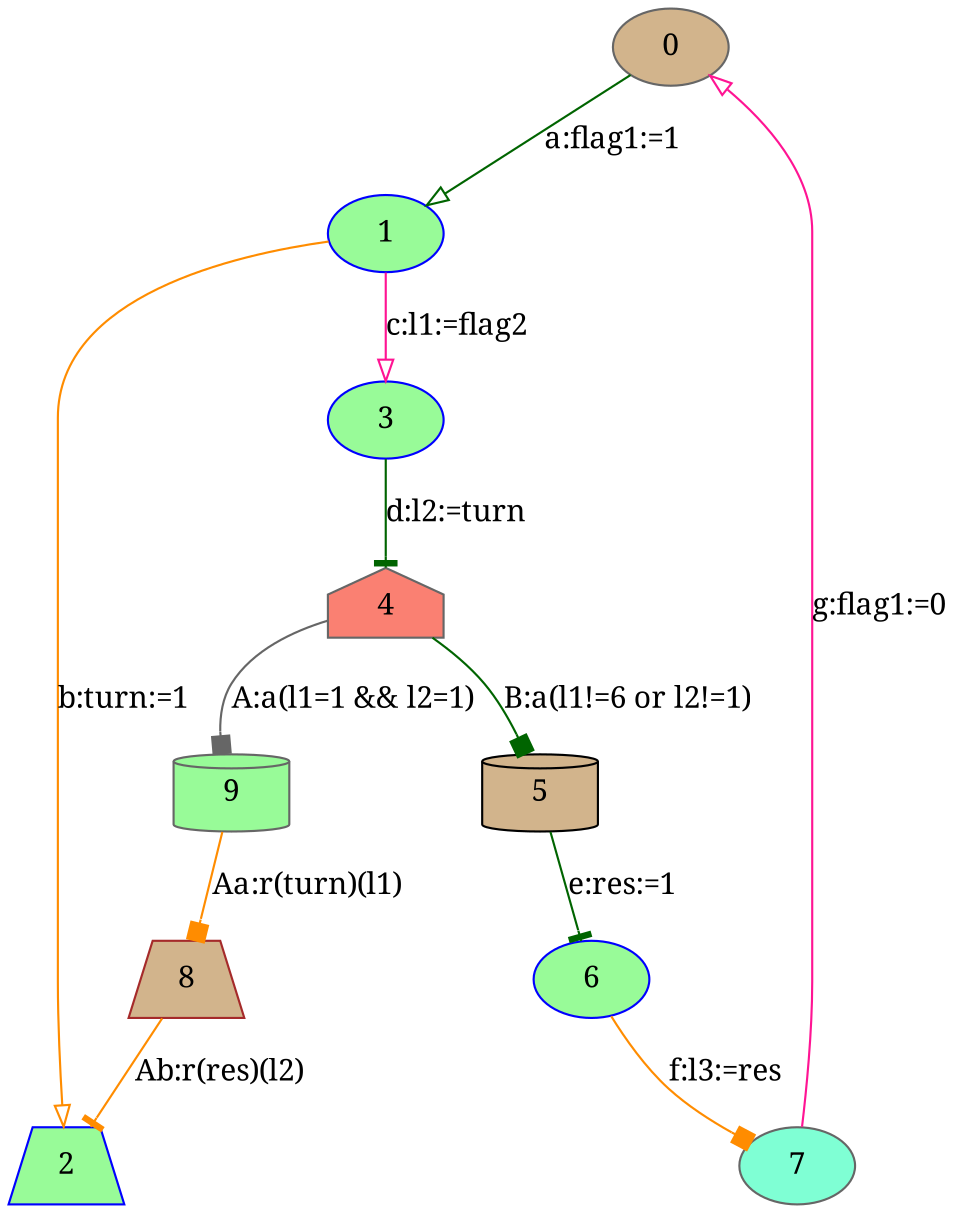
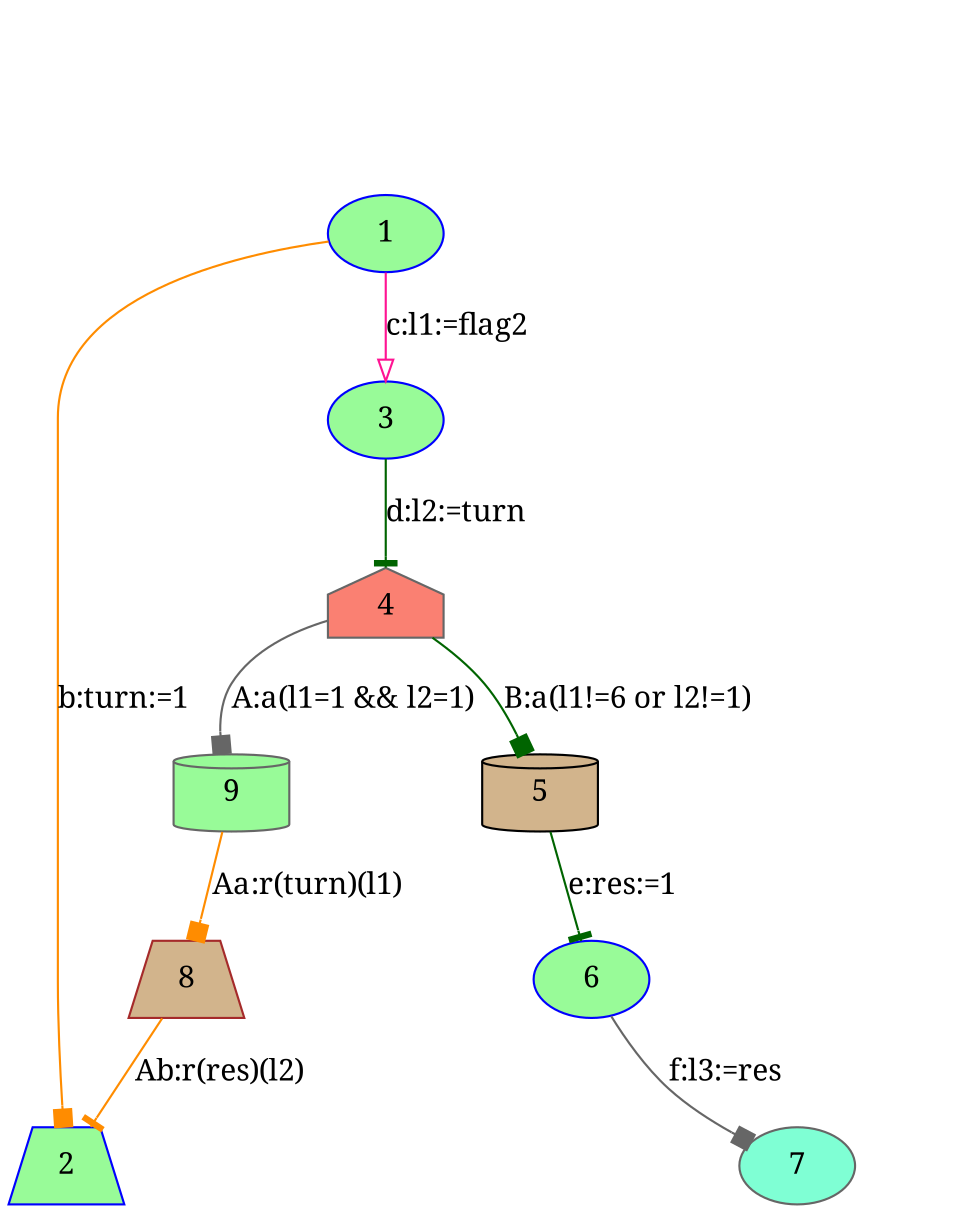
node "0": removed
edge "1" -> "2": arrowhead onormal -> box
edge "6" -> "7": color darkorange -> gray40
